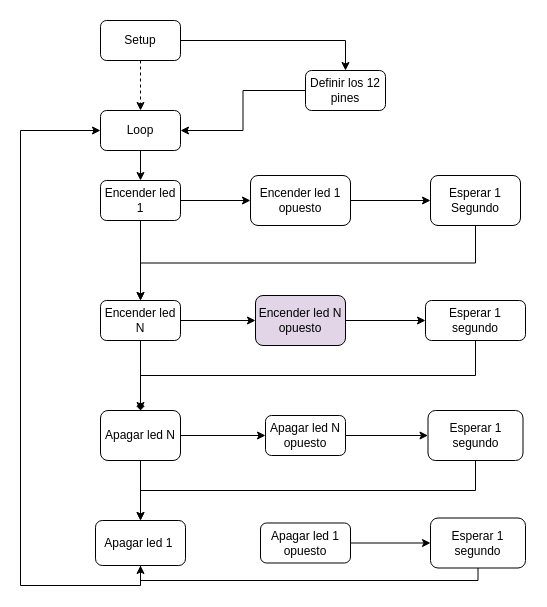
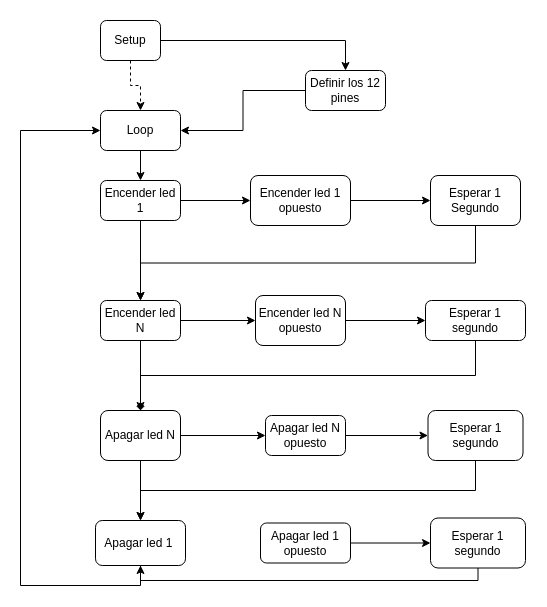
node "Setup": size 80x40 -> 60x40
node "Encender led N opuesto": fillcolor #e1d5e7 -> #ffffff
